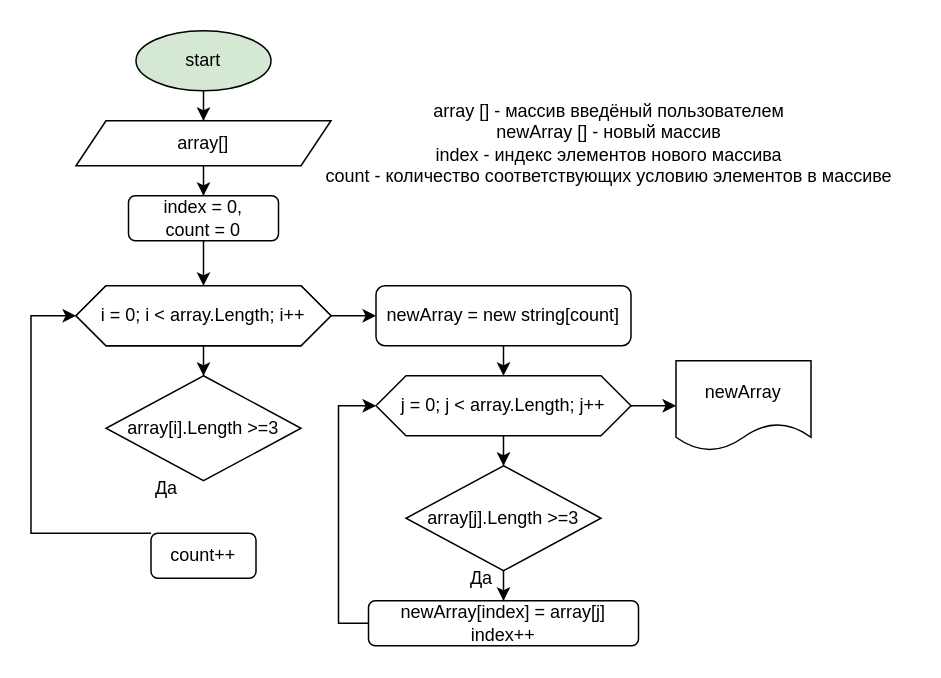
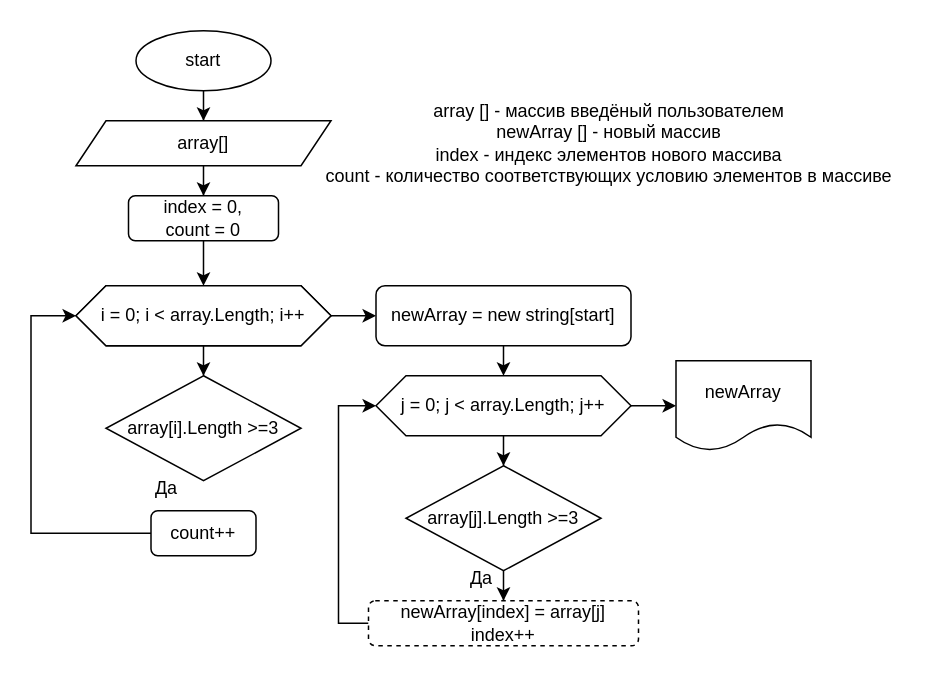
node "start": fillcolor #d5e8d4 -> #ffffff
node "newArray = new string[count]": label "newArray = new string[count]" -> "newArray = new string[start]"
node "count++": moved (203, 556) -> (203, 533)
node "newArray[index] = array[j] index++": style solid -> dashed
